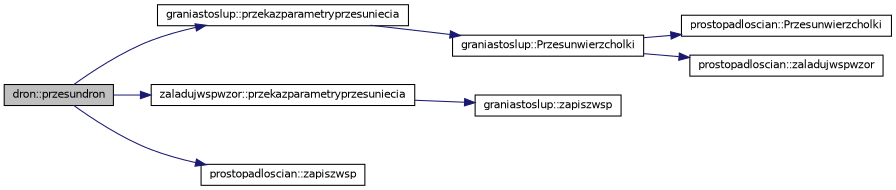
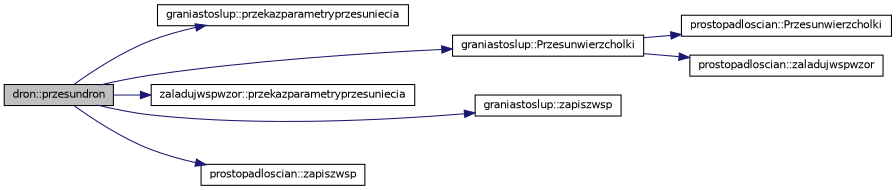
edge "graniastoslup::przekazparametryprzesuniecia" -> "graniastoslup::Przesunwierzcholki": now "dron::przesundron" -> "graniastoslup::Przesunwierzcholki"
edge "zaladujwspwzor::przekazparametryprzesuniecia" -> "graniastoslup::zapiszwsp": now "dron::przesundron" -> "graniastoslup::zapiszwsp"
